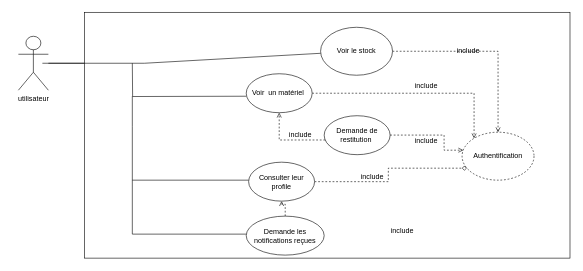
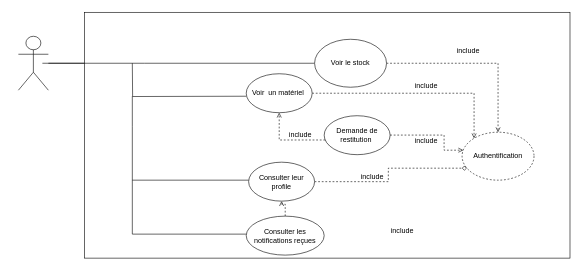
node "Voir le stock": moved (357, 51) -> (351, 63)
node "utilisateur": removed
node "Demande les notifications reçues": label "Demande les notifications reçues" -> "Consulter les notifications reçues"
